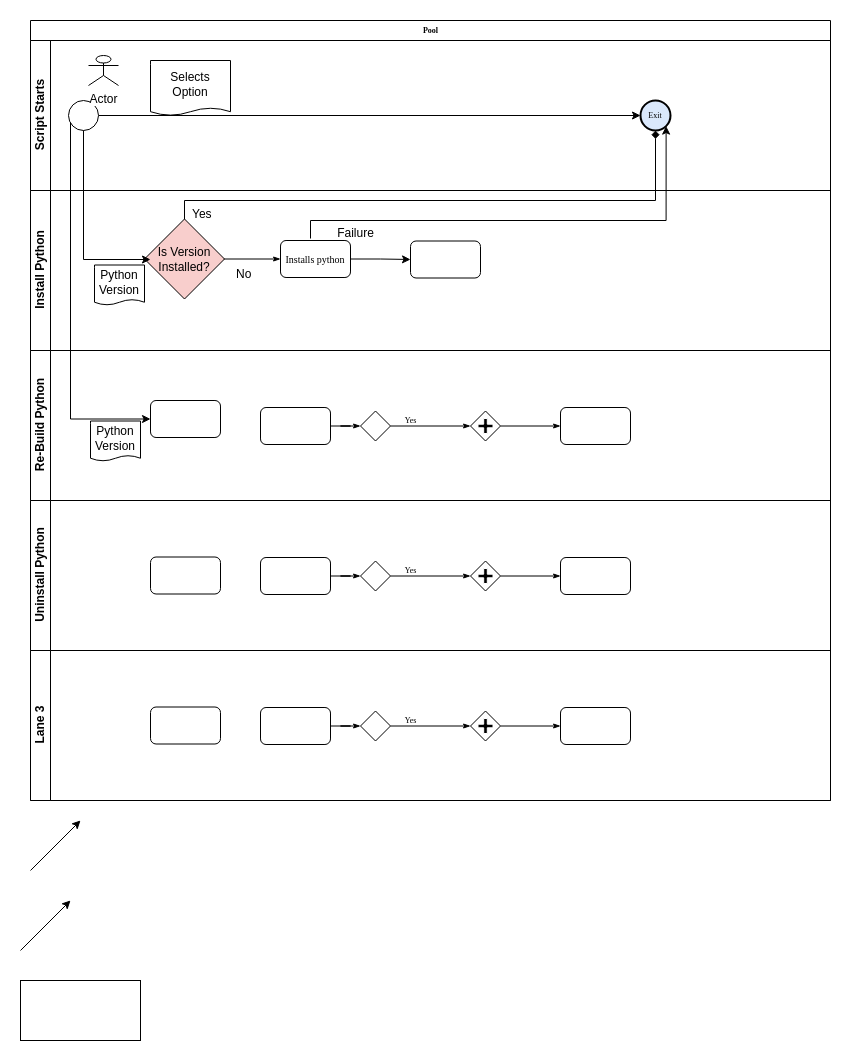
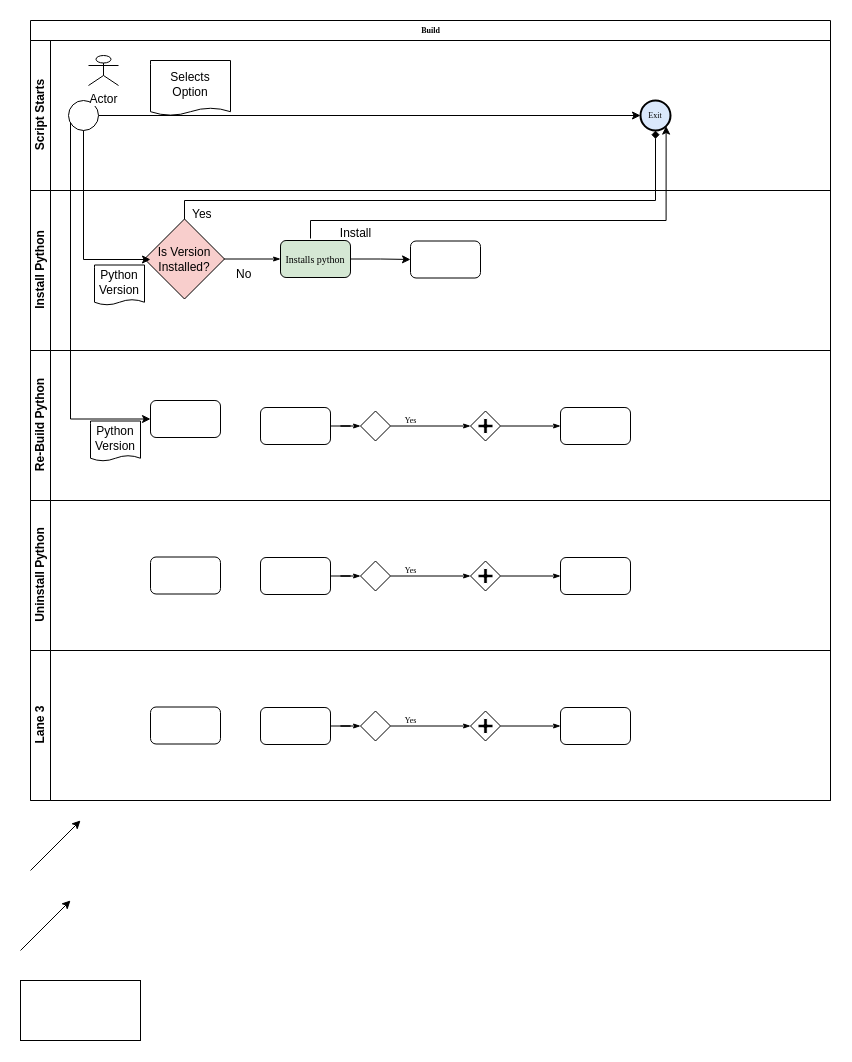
node "Pool": label "Pool" -> "Build"
node "Failure": label "Failure" -> "Install"
node "Installs python": fillcolor #ffffff -> #d5e8d4
